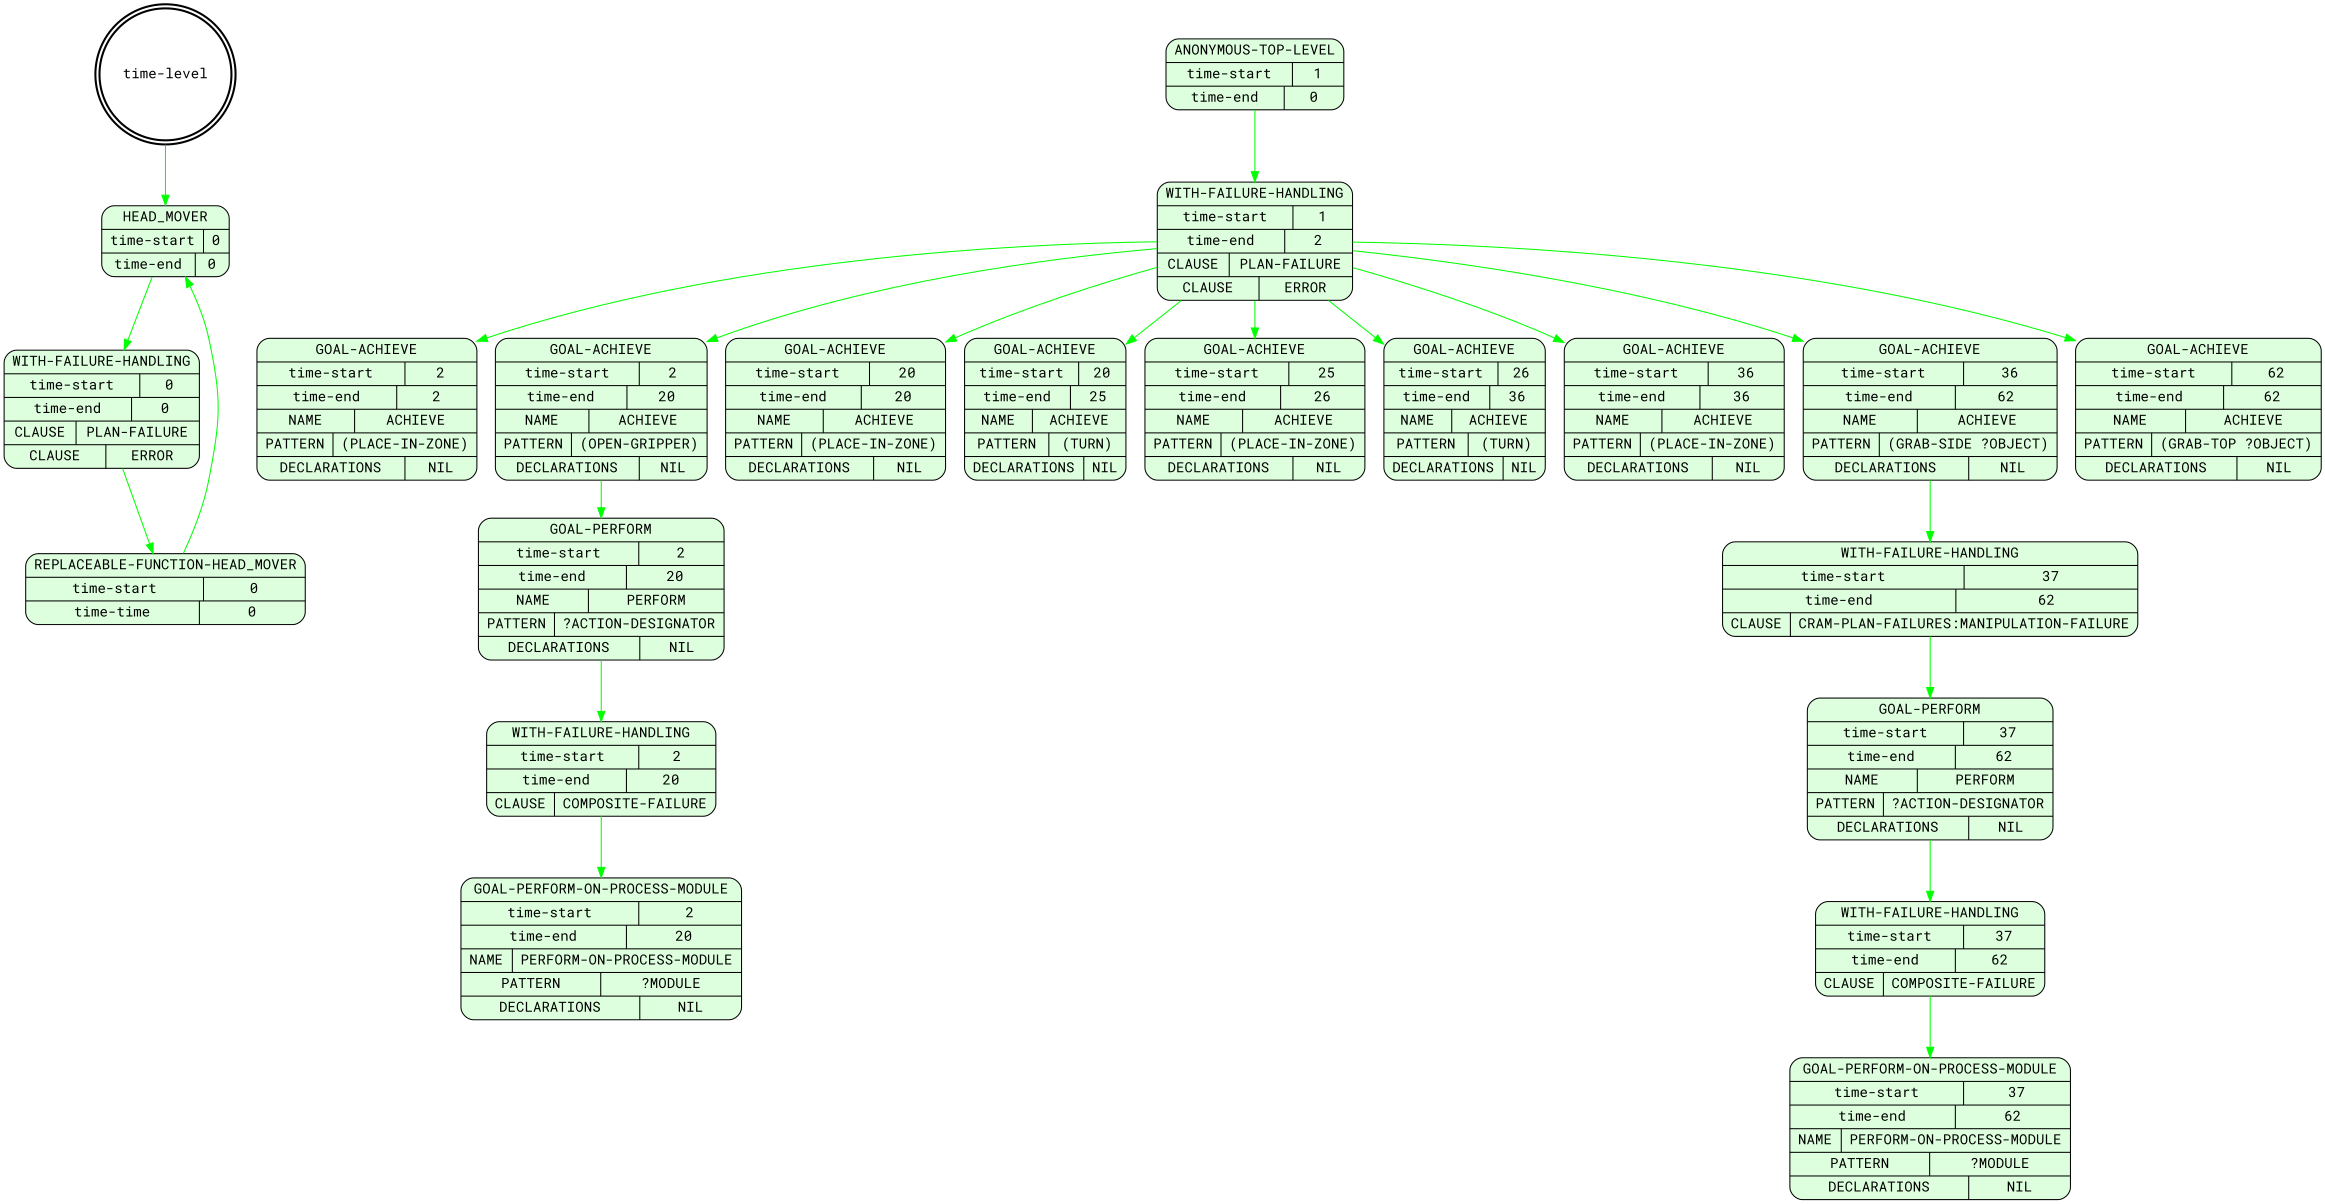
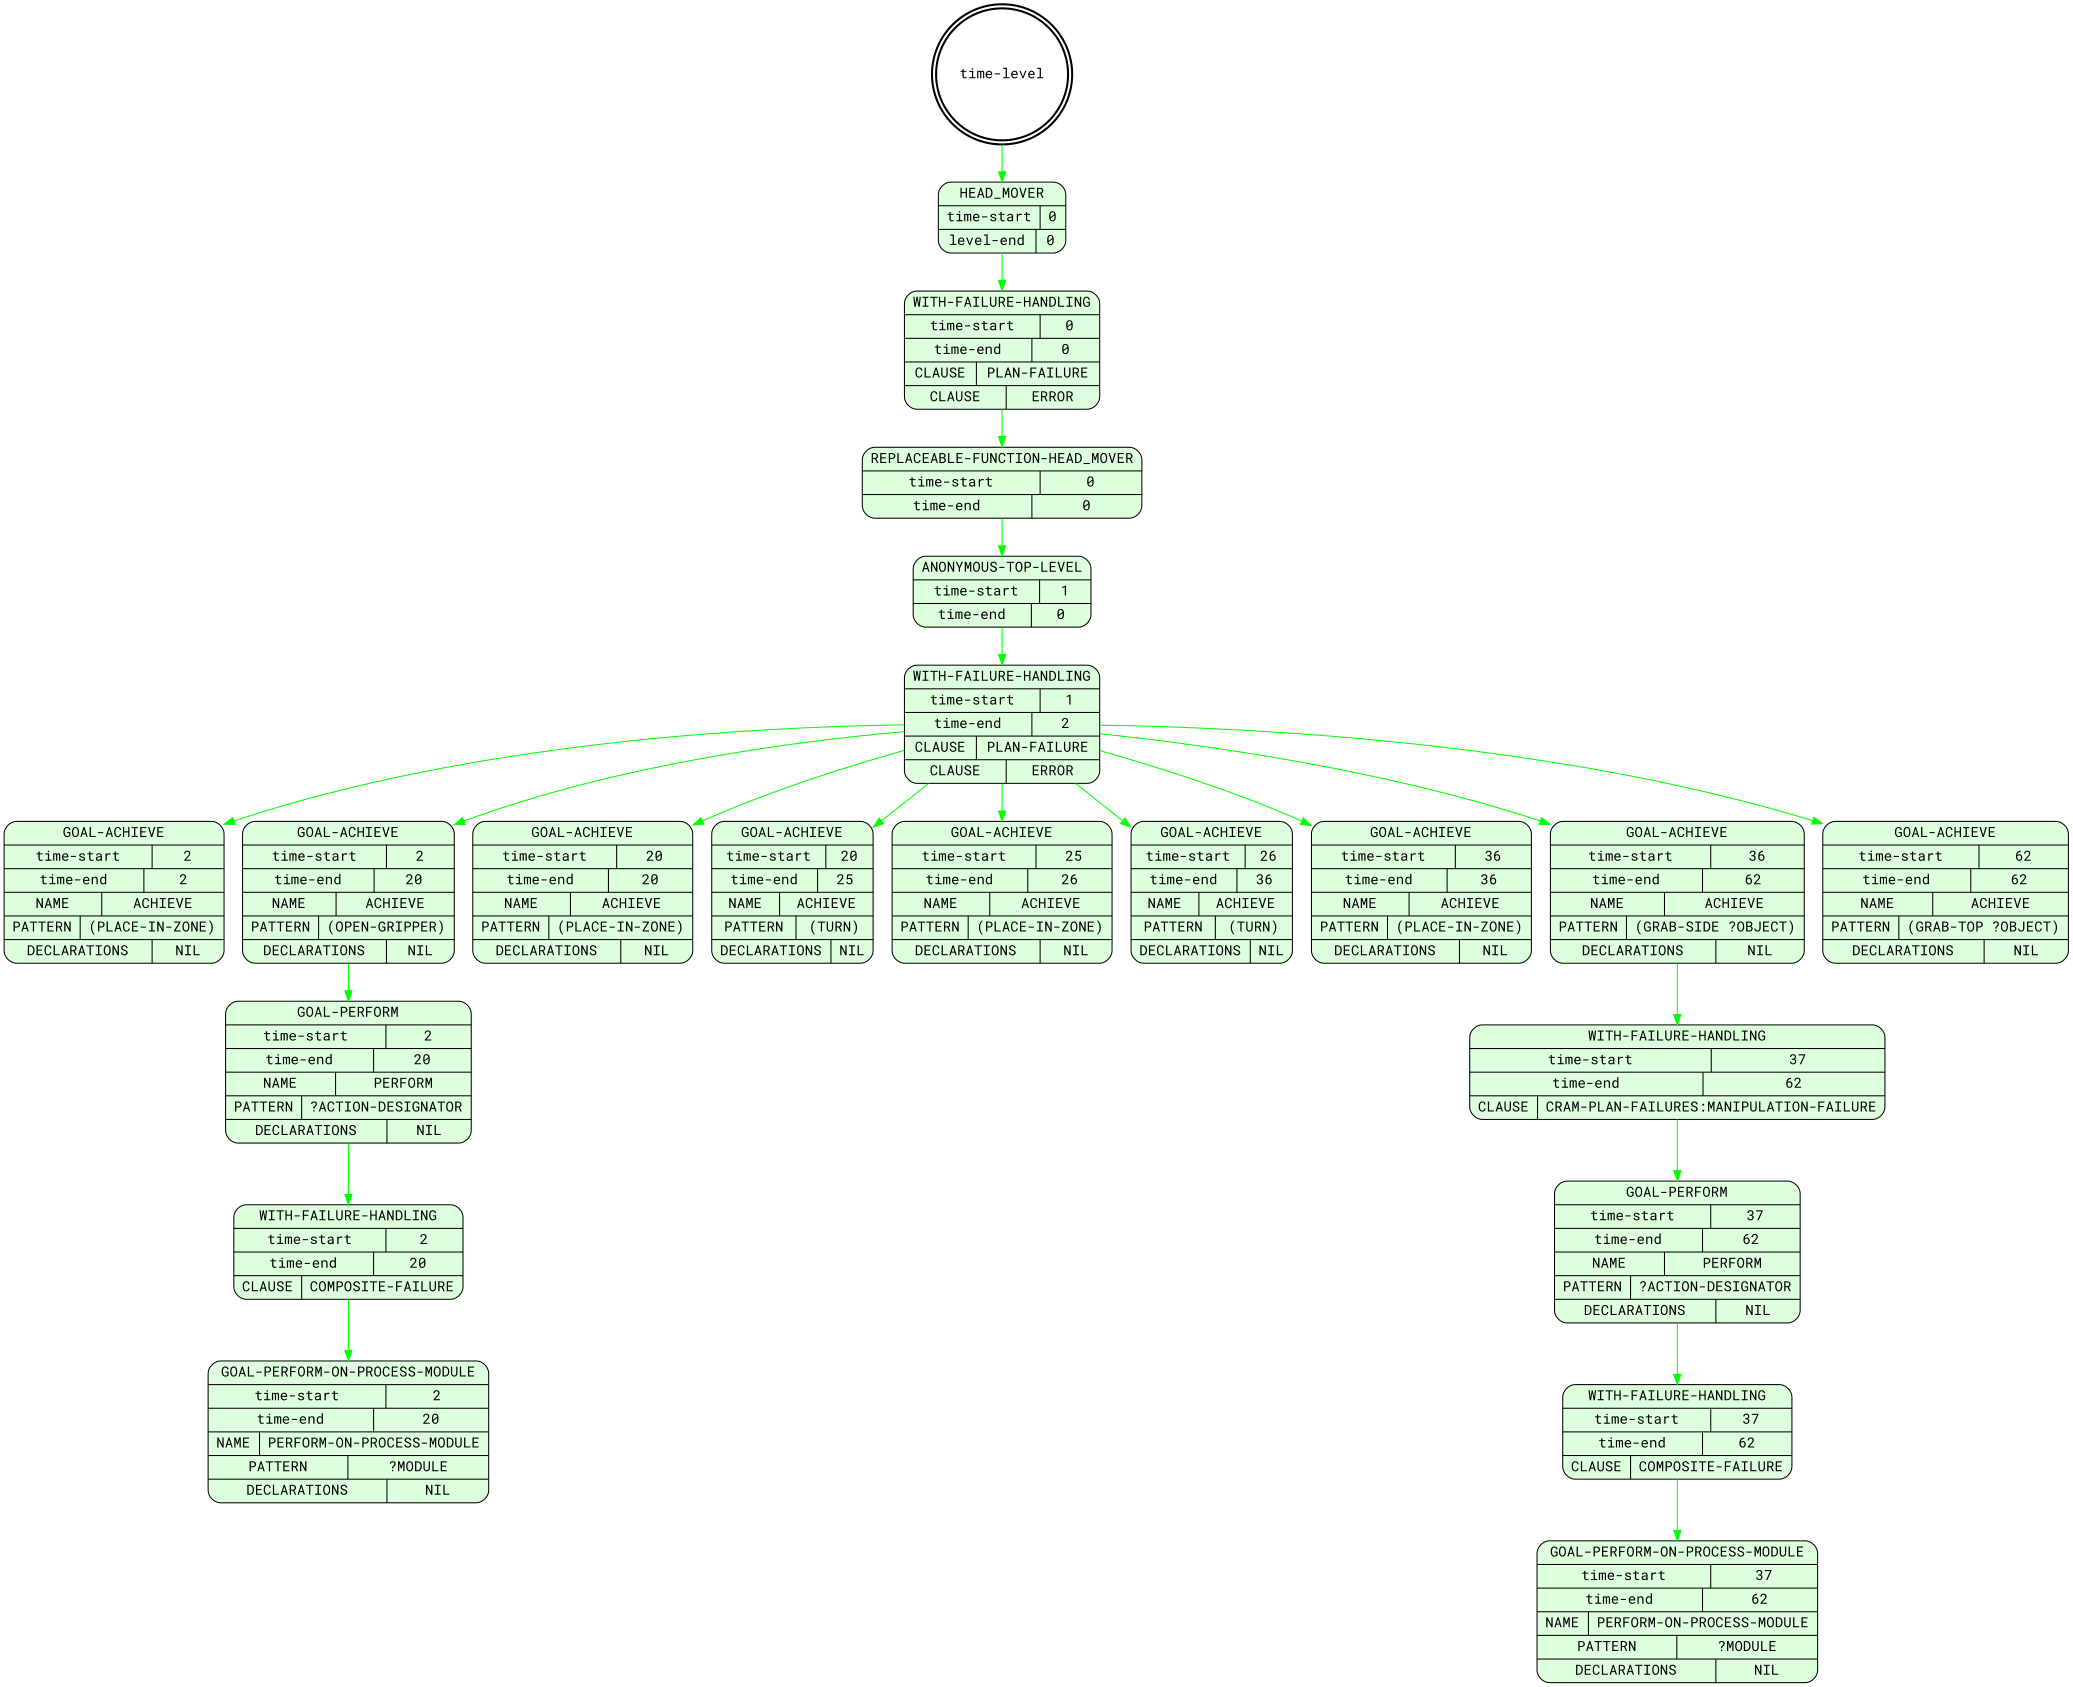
node "HEAD_MOVER": text "time-end" -> "level-end"
edge "REPLACEABLE-FUNCTION-HEAD_MOVER" -> "HEAD_MOVER": now "REPLACEABLE-FUNCTION-HEAD_MOVER" -> "ANONYMOUS-TOP-LEVEL"
node "REPLACEABLE-FUNCTION-HEAD_MOVER": text "time-time" -> "time-end"
